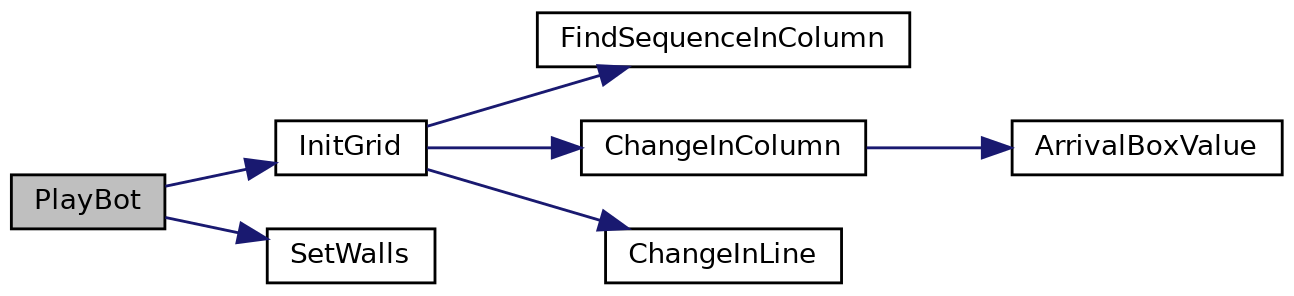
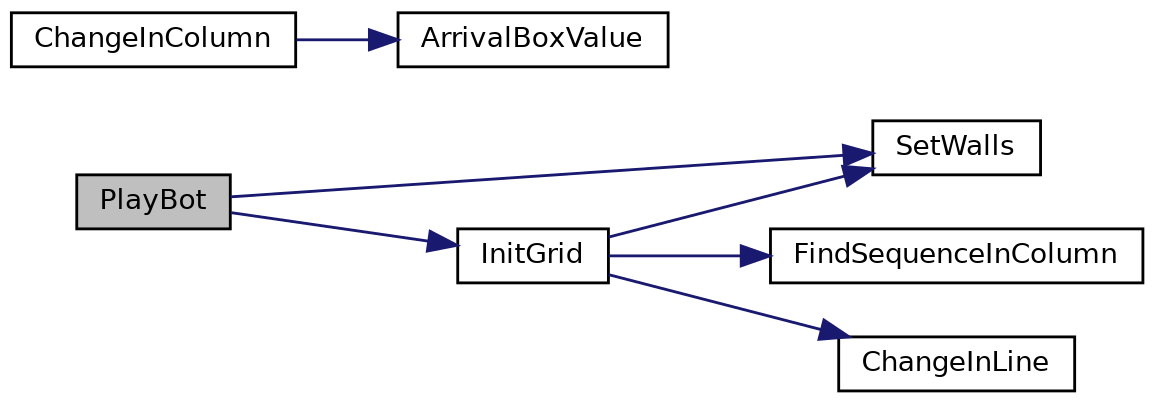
edge "InitGrid" -> "ChangeInColumn": now "InitGrid" -> "SetWalls"
